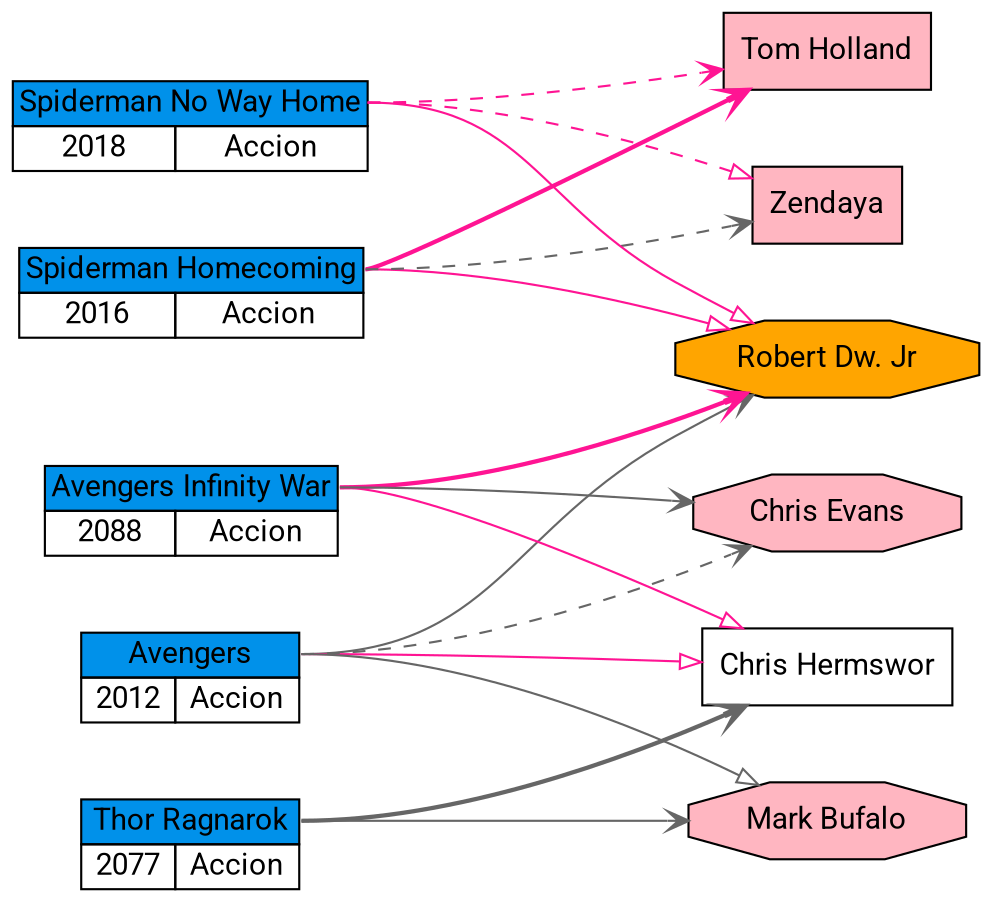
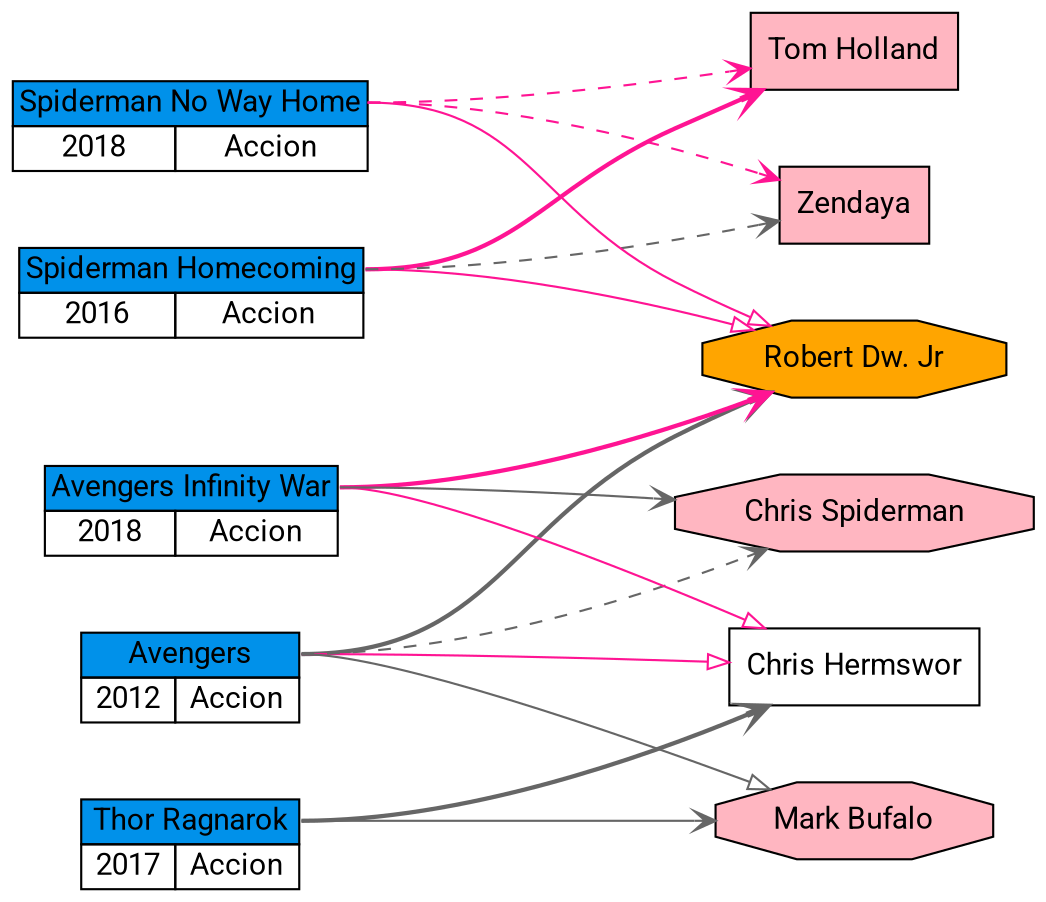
edge "Spiderman No Way Home" -> "Zendaya": arrowhead onormal -> vee
node "Chris Evans": label "Chris Evans" -> "Chris Spiderman"
node "Avengers Infinity War": text "2088" -> "2018"
edge "Avengers" -> "Robert Dw. Jr": style solid -> bold
node "Thor Ragnarok": text "2077" -> "2017"
